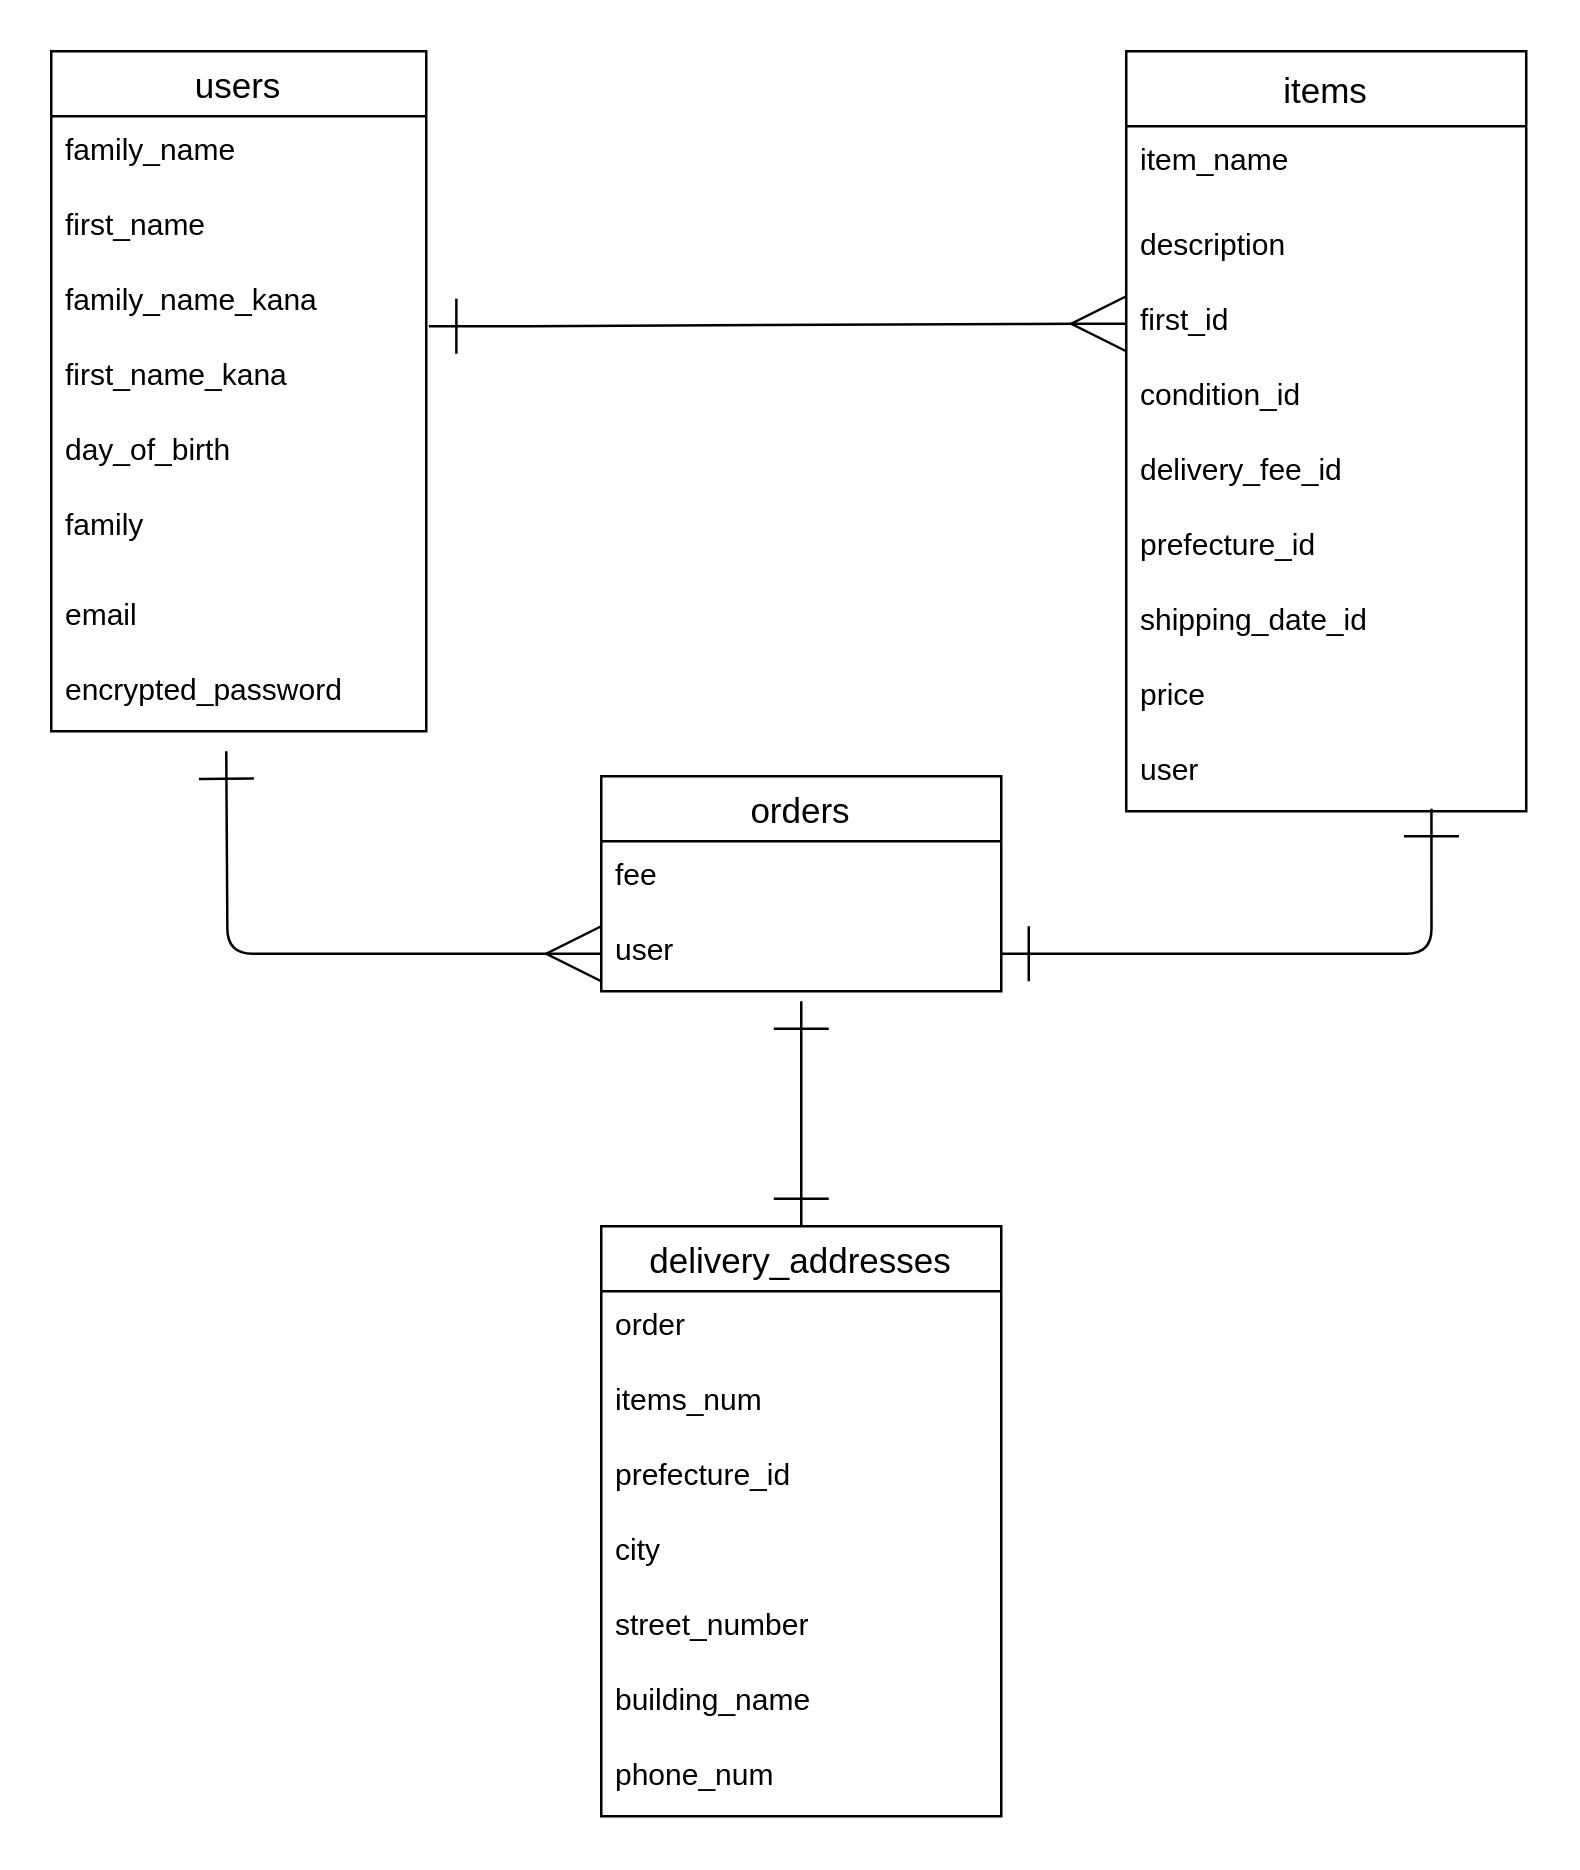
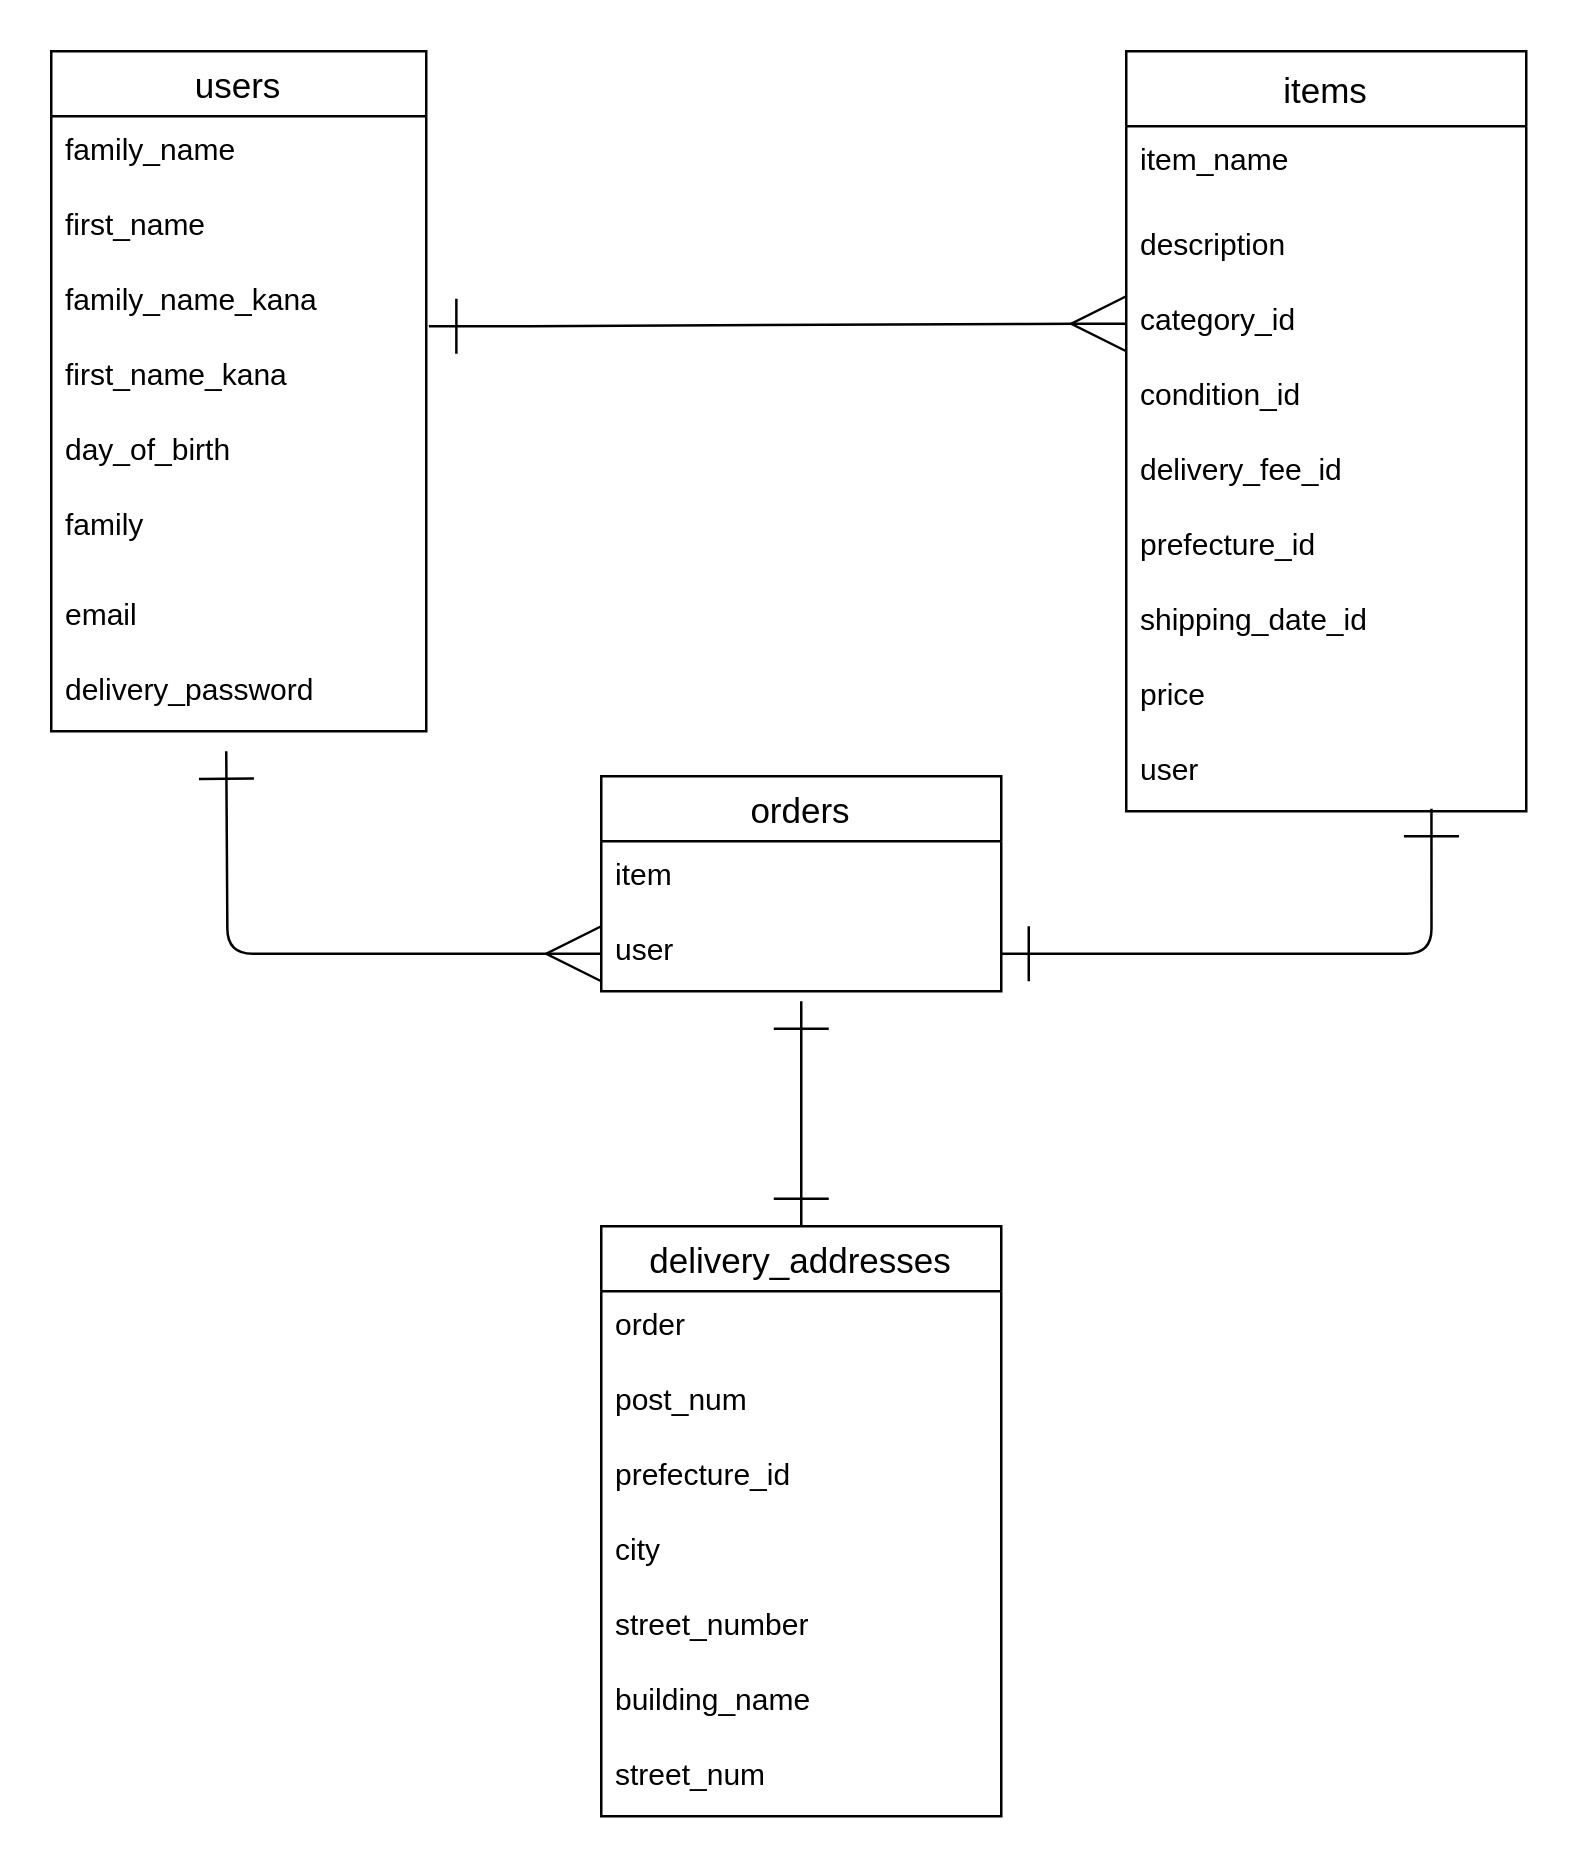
node "first_id": label "first_id" -> "category_id"
node "encrypted_password": label "encrypted_password" -> "delivery_password"
node "fee": label "fee" -> "item"
node "items_num": label "items_num" -> "post_num"
node "phone_num": label "phone_num" -> "street_num"
